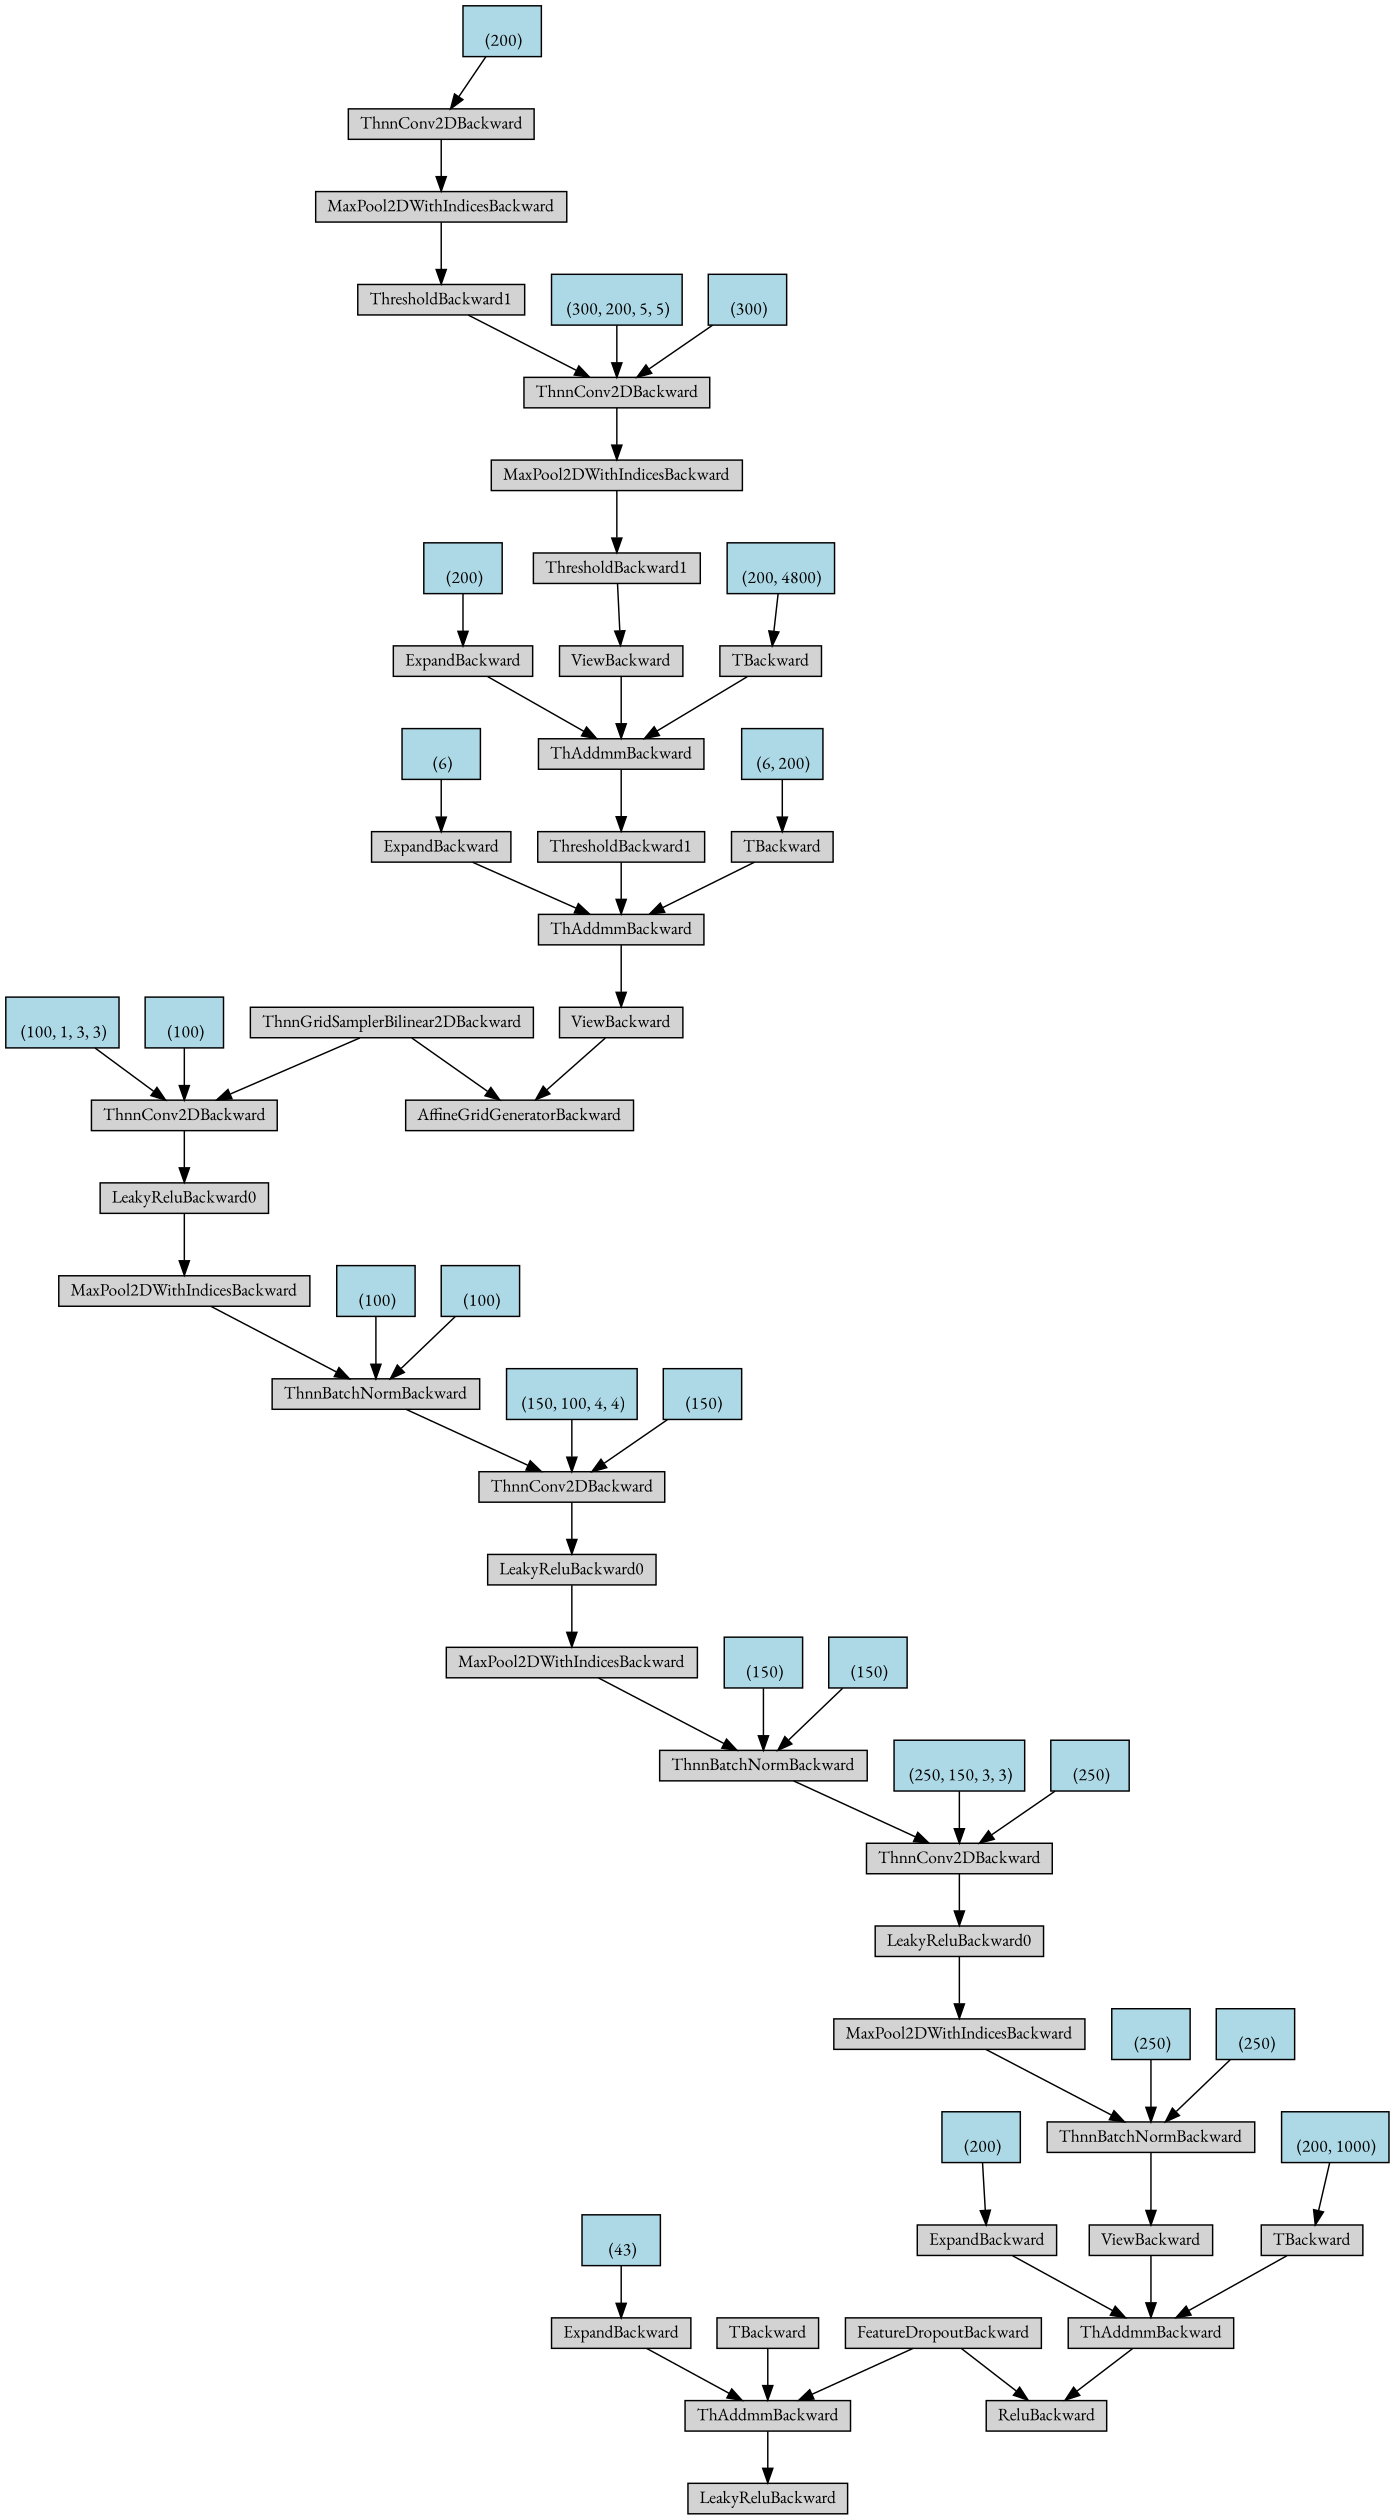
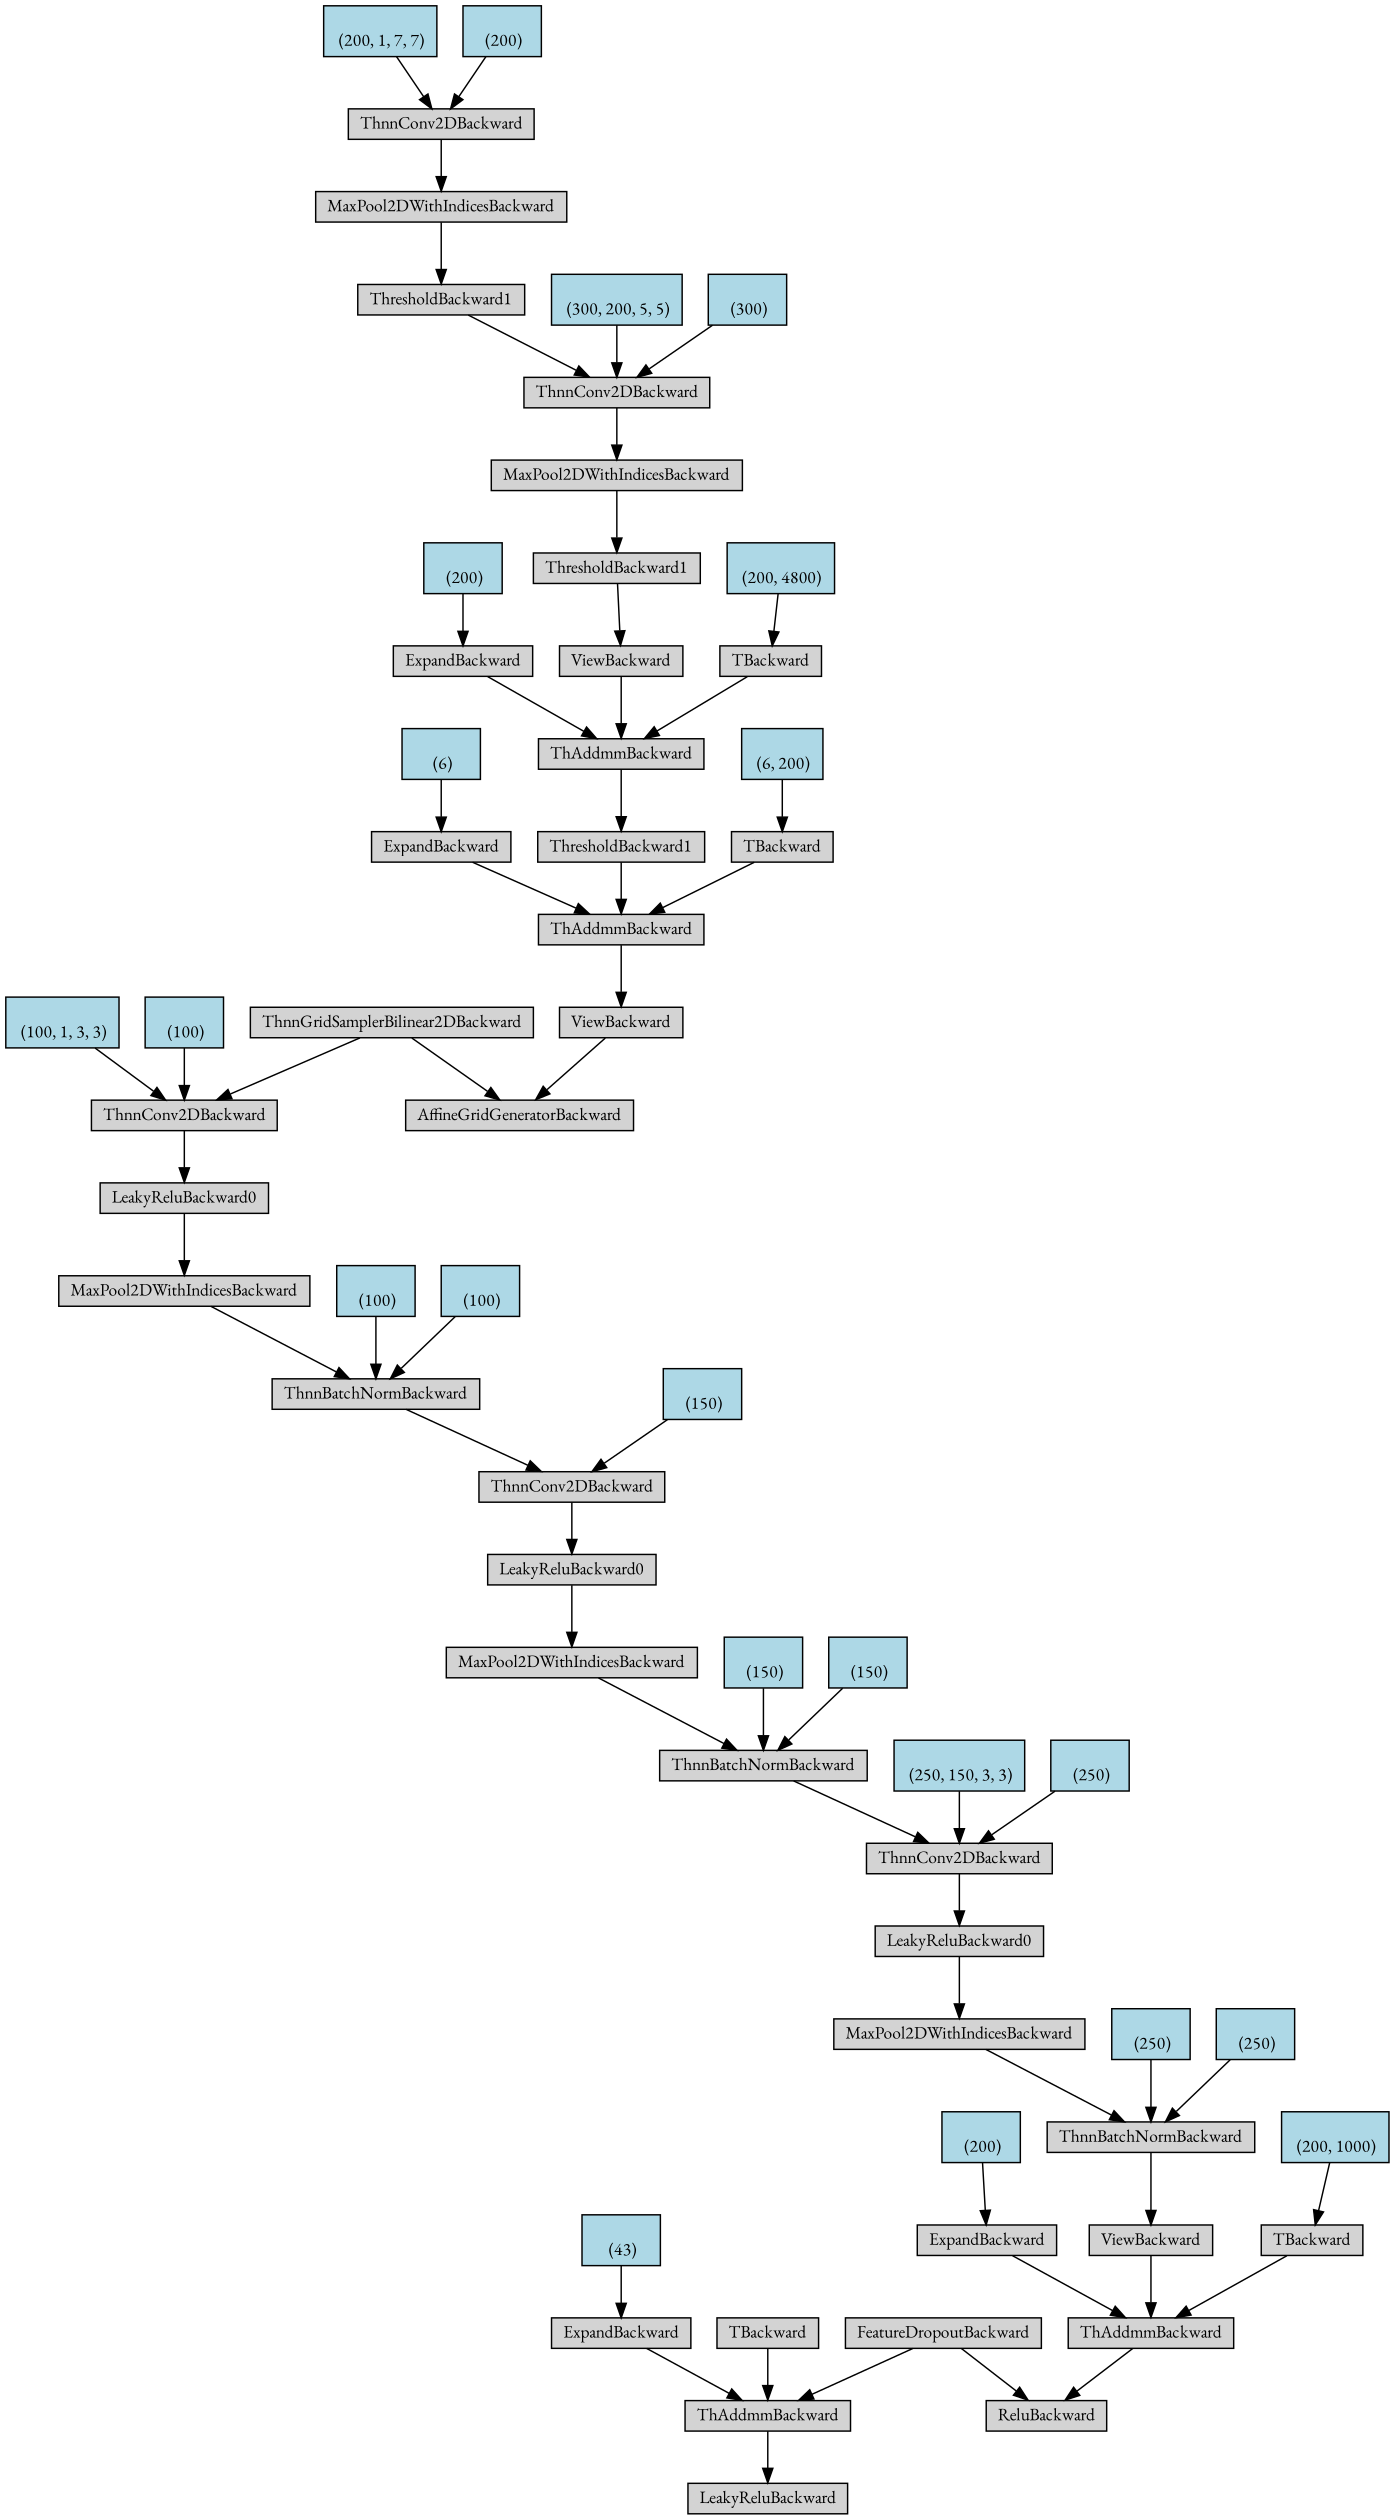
node "(200, 1, 7, 7)": added
node "(150, 100, 4, 4)": removed
